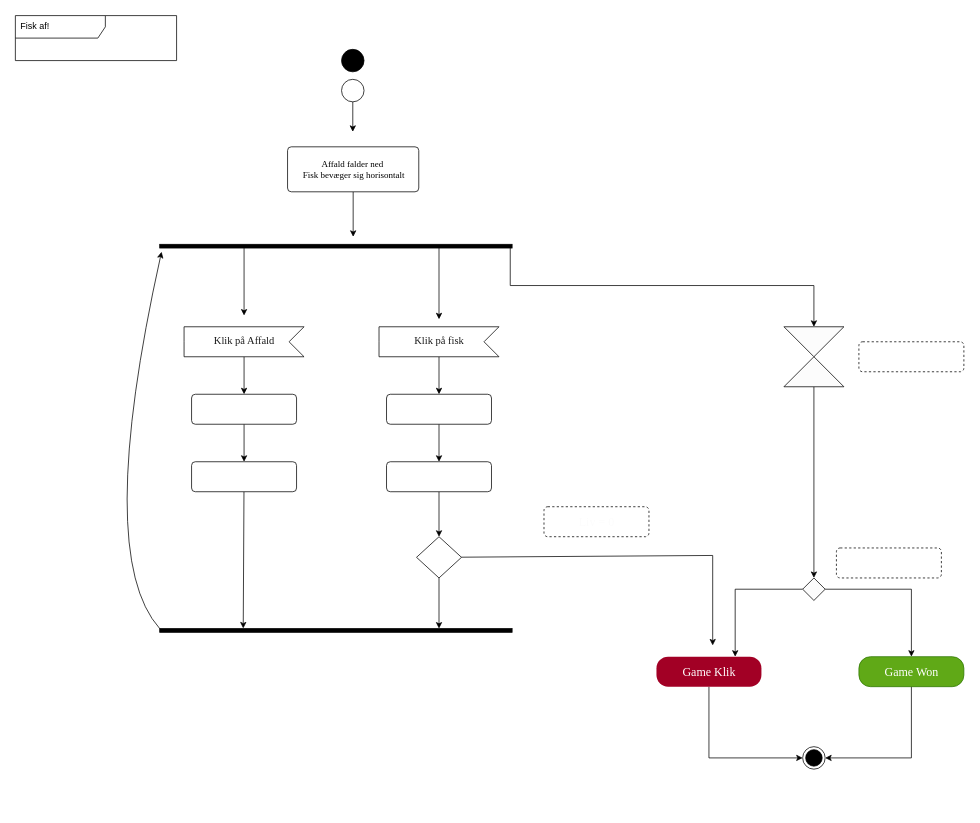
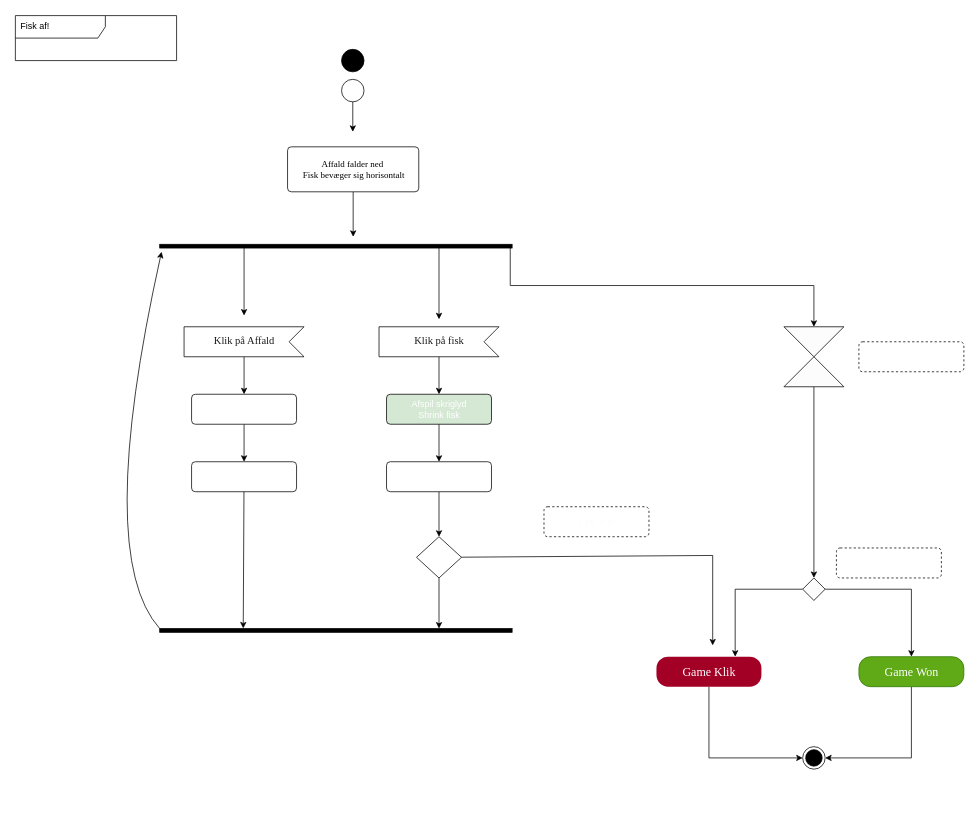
node "Afspil skriglyd Shrink fisk": fillcolor #ffffff -> #d5e8d4
